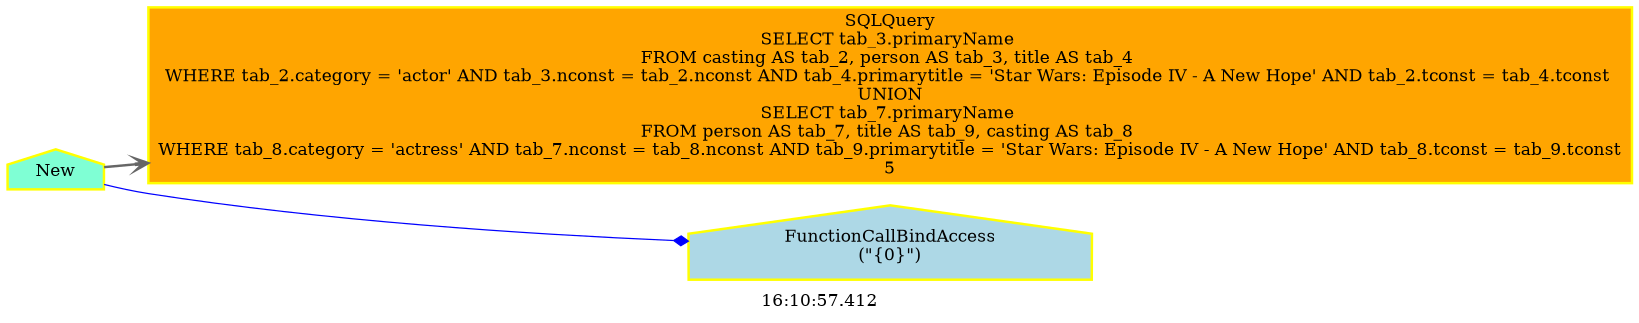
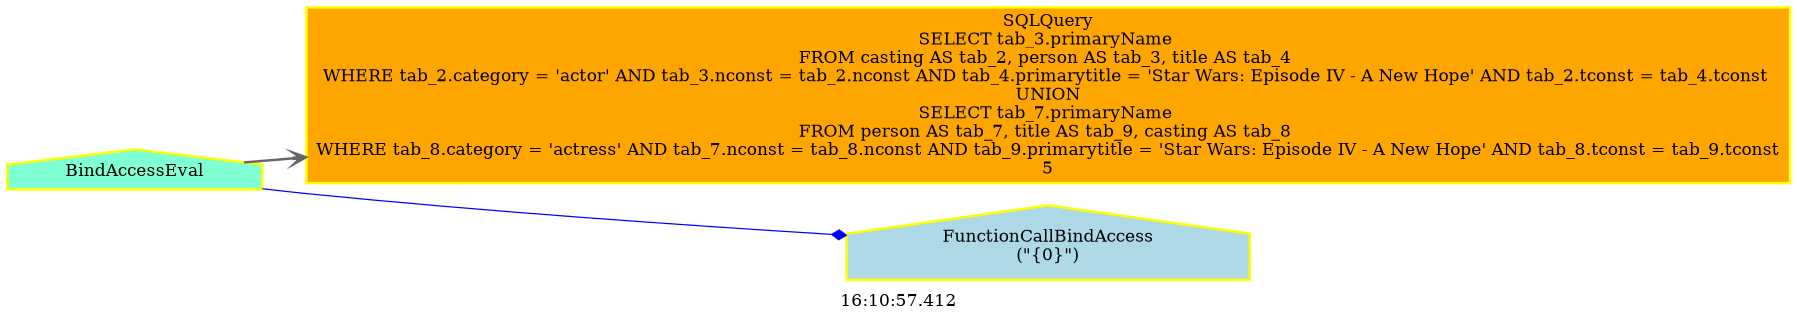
node "New": label "New" -> "BindAccessEval"
